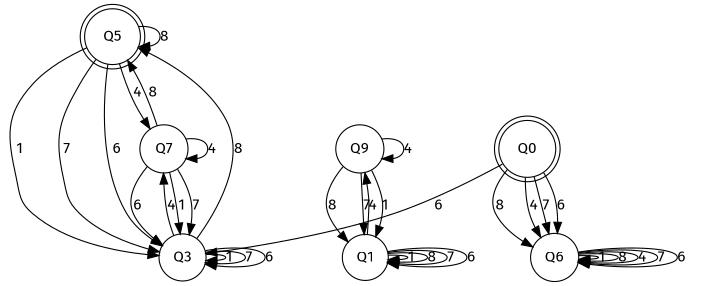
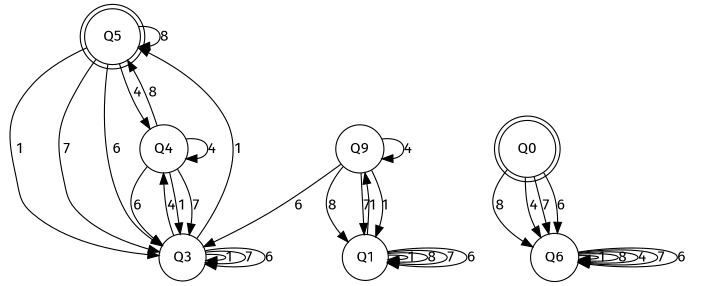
node "Q7": label "Q7" -> "Q4"
edge "Q3" -> "Q5": label "8" -> "1"
edge "Q1" -> "Q9": label "4" -> "1"
edge "Q0" -> "Q3": now "Q9" -> "Q3"
